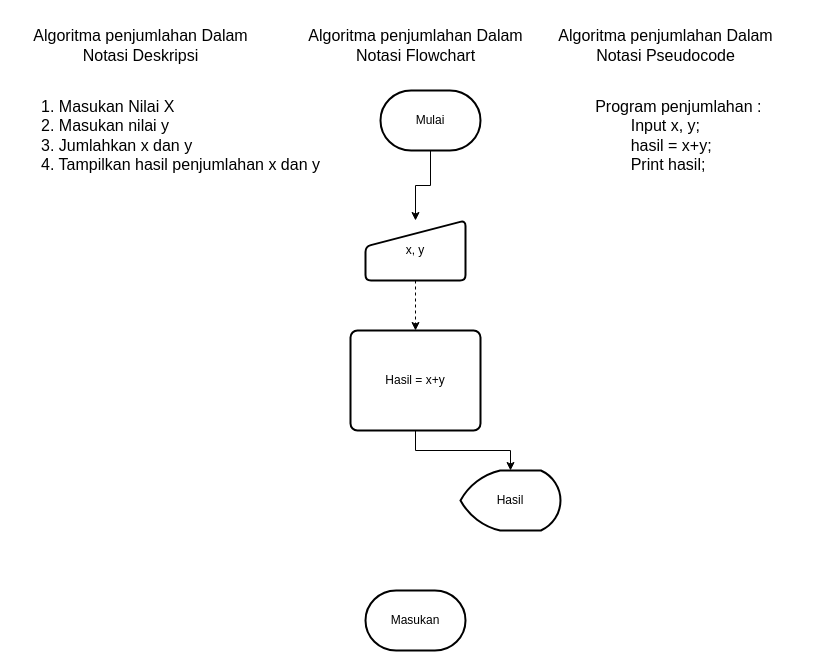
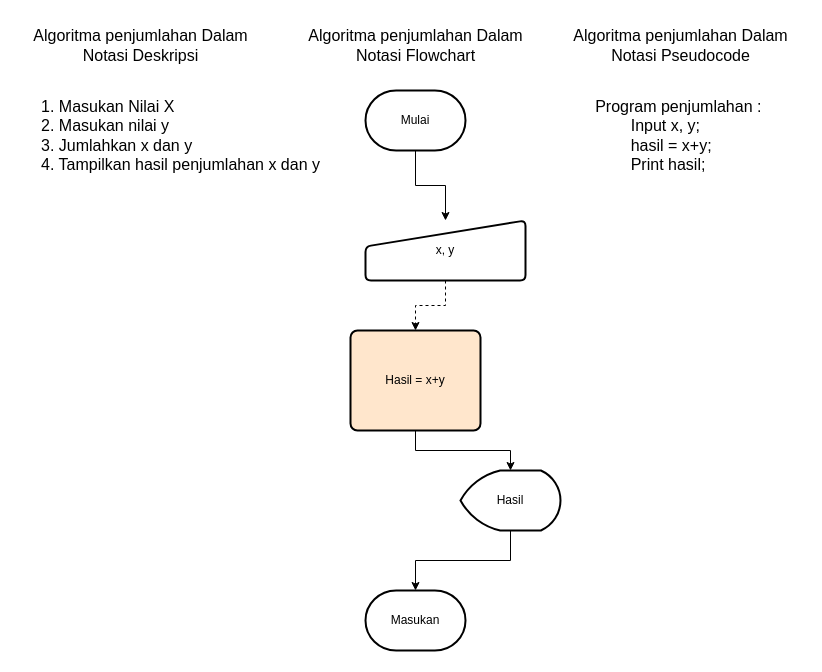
node "Algoritma penjumlahan Dalam Notasi Pseudocode": moved (666, 46) -> (681, 46)
node "Mulai": moved (431, 121) -> (416, 121)
node "x, y": size 100x60 -> 160x60
node "Hasil = x+y": fillcolor #ffffff -> #ffe6cc
edge "Hasil" -> "Masukan": added
